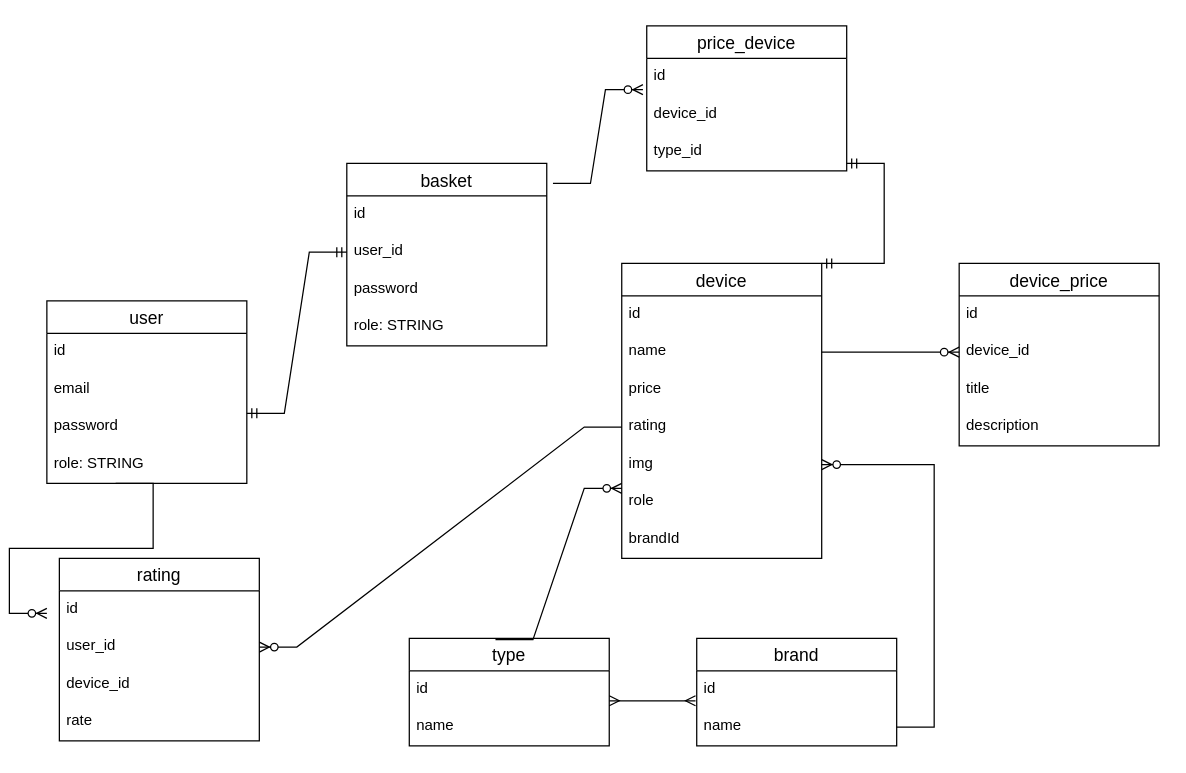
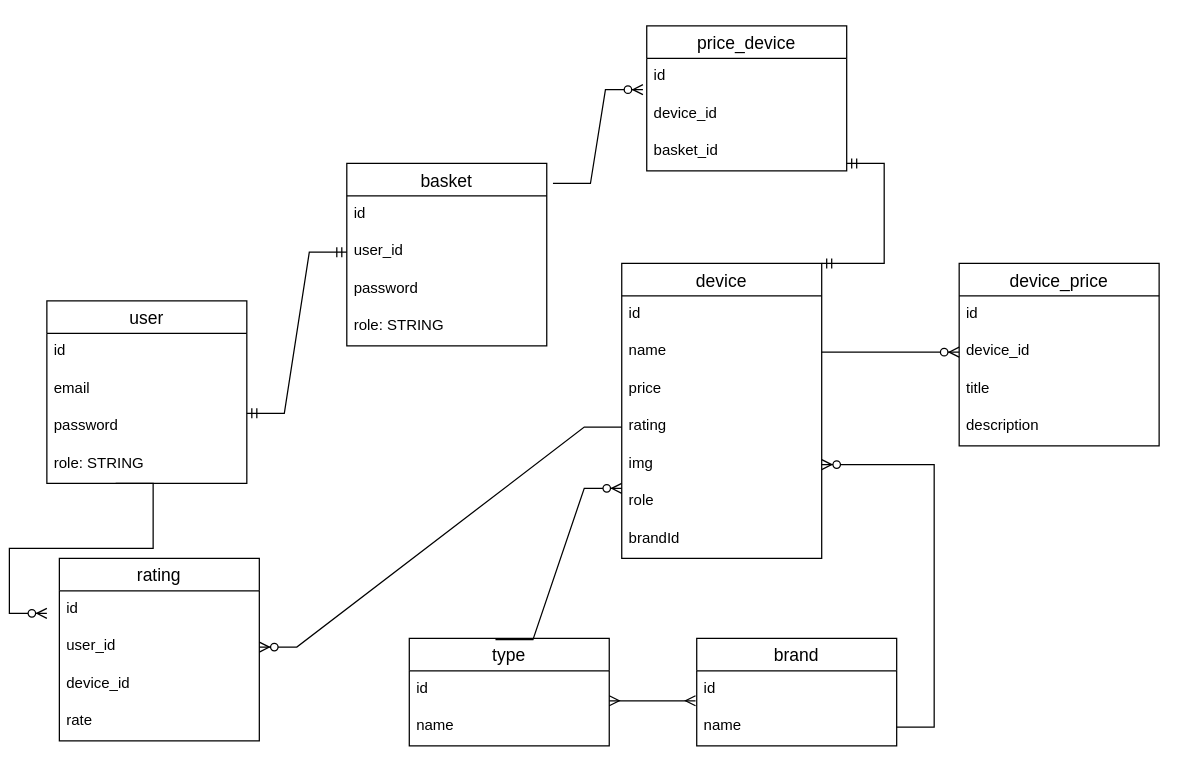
node "type_id": label "type_id" -> "basket_id"
